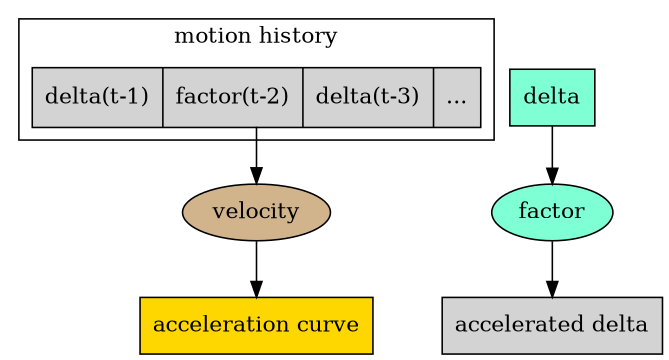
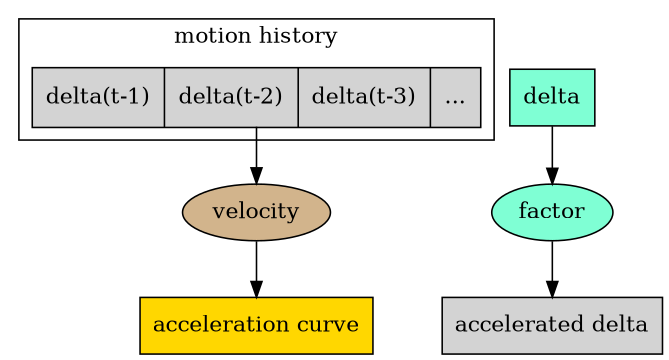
node "delta(t-1)": text "factor(t-2)" -> "delta(t-2)"
